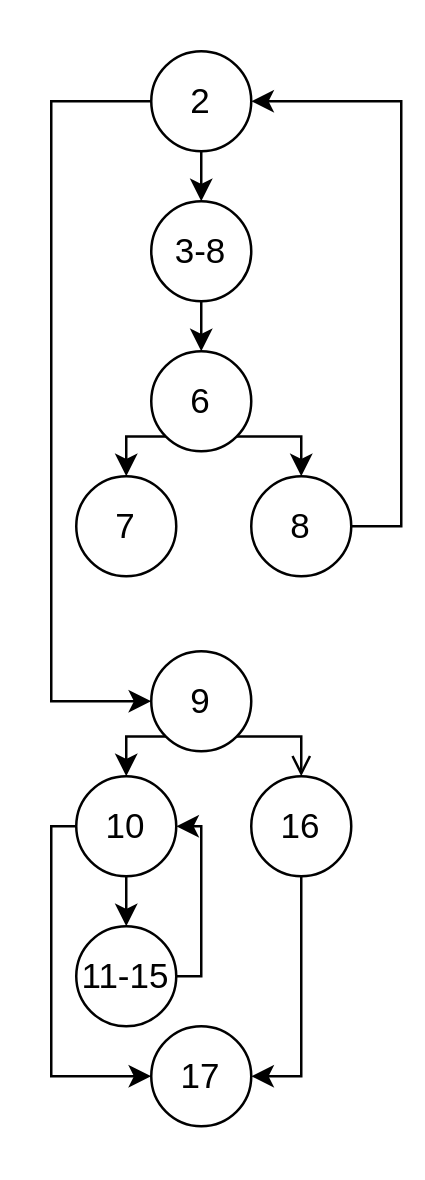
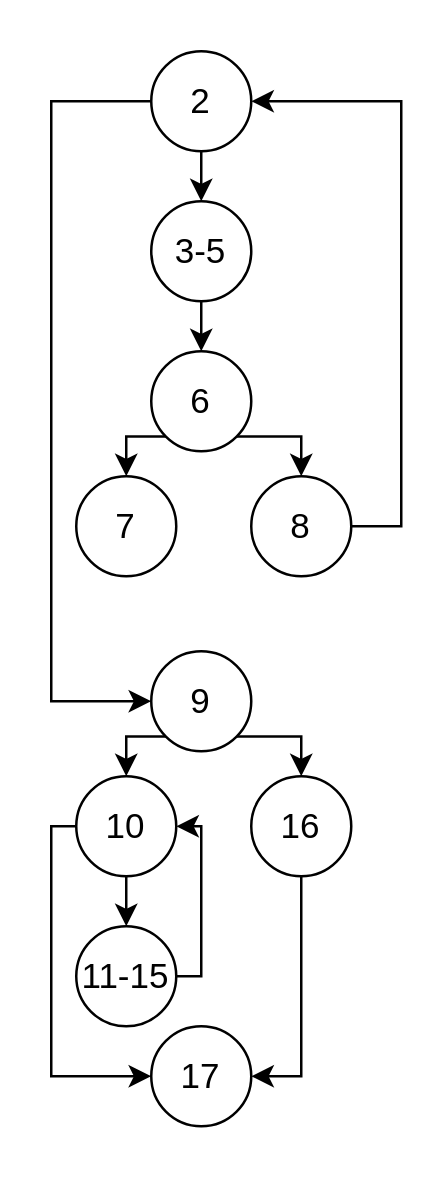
node "3-8": label "3-8" -> "3-5"
edge "9" -> "16": arrowhead open -> classic
